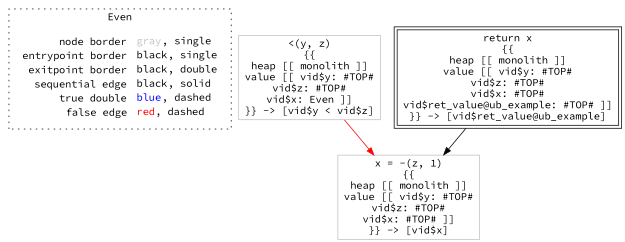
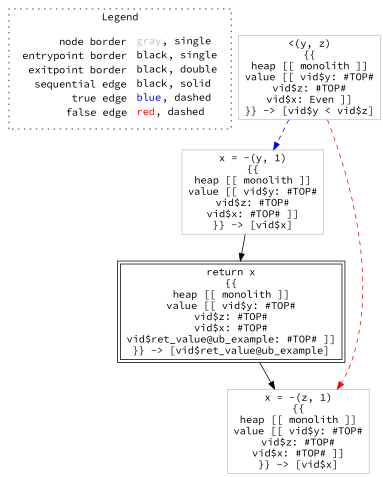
cluster "Even": label "Even" -> "Legend"
node "node border": text "true double" -> "true edge"
edge "<(y, z)" -> "x = -(z, 1)": style solid -> dashed
node "x = -(y, 1)": added
